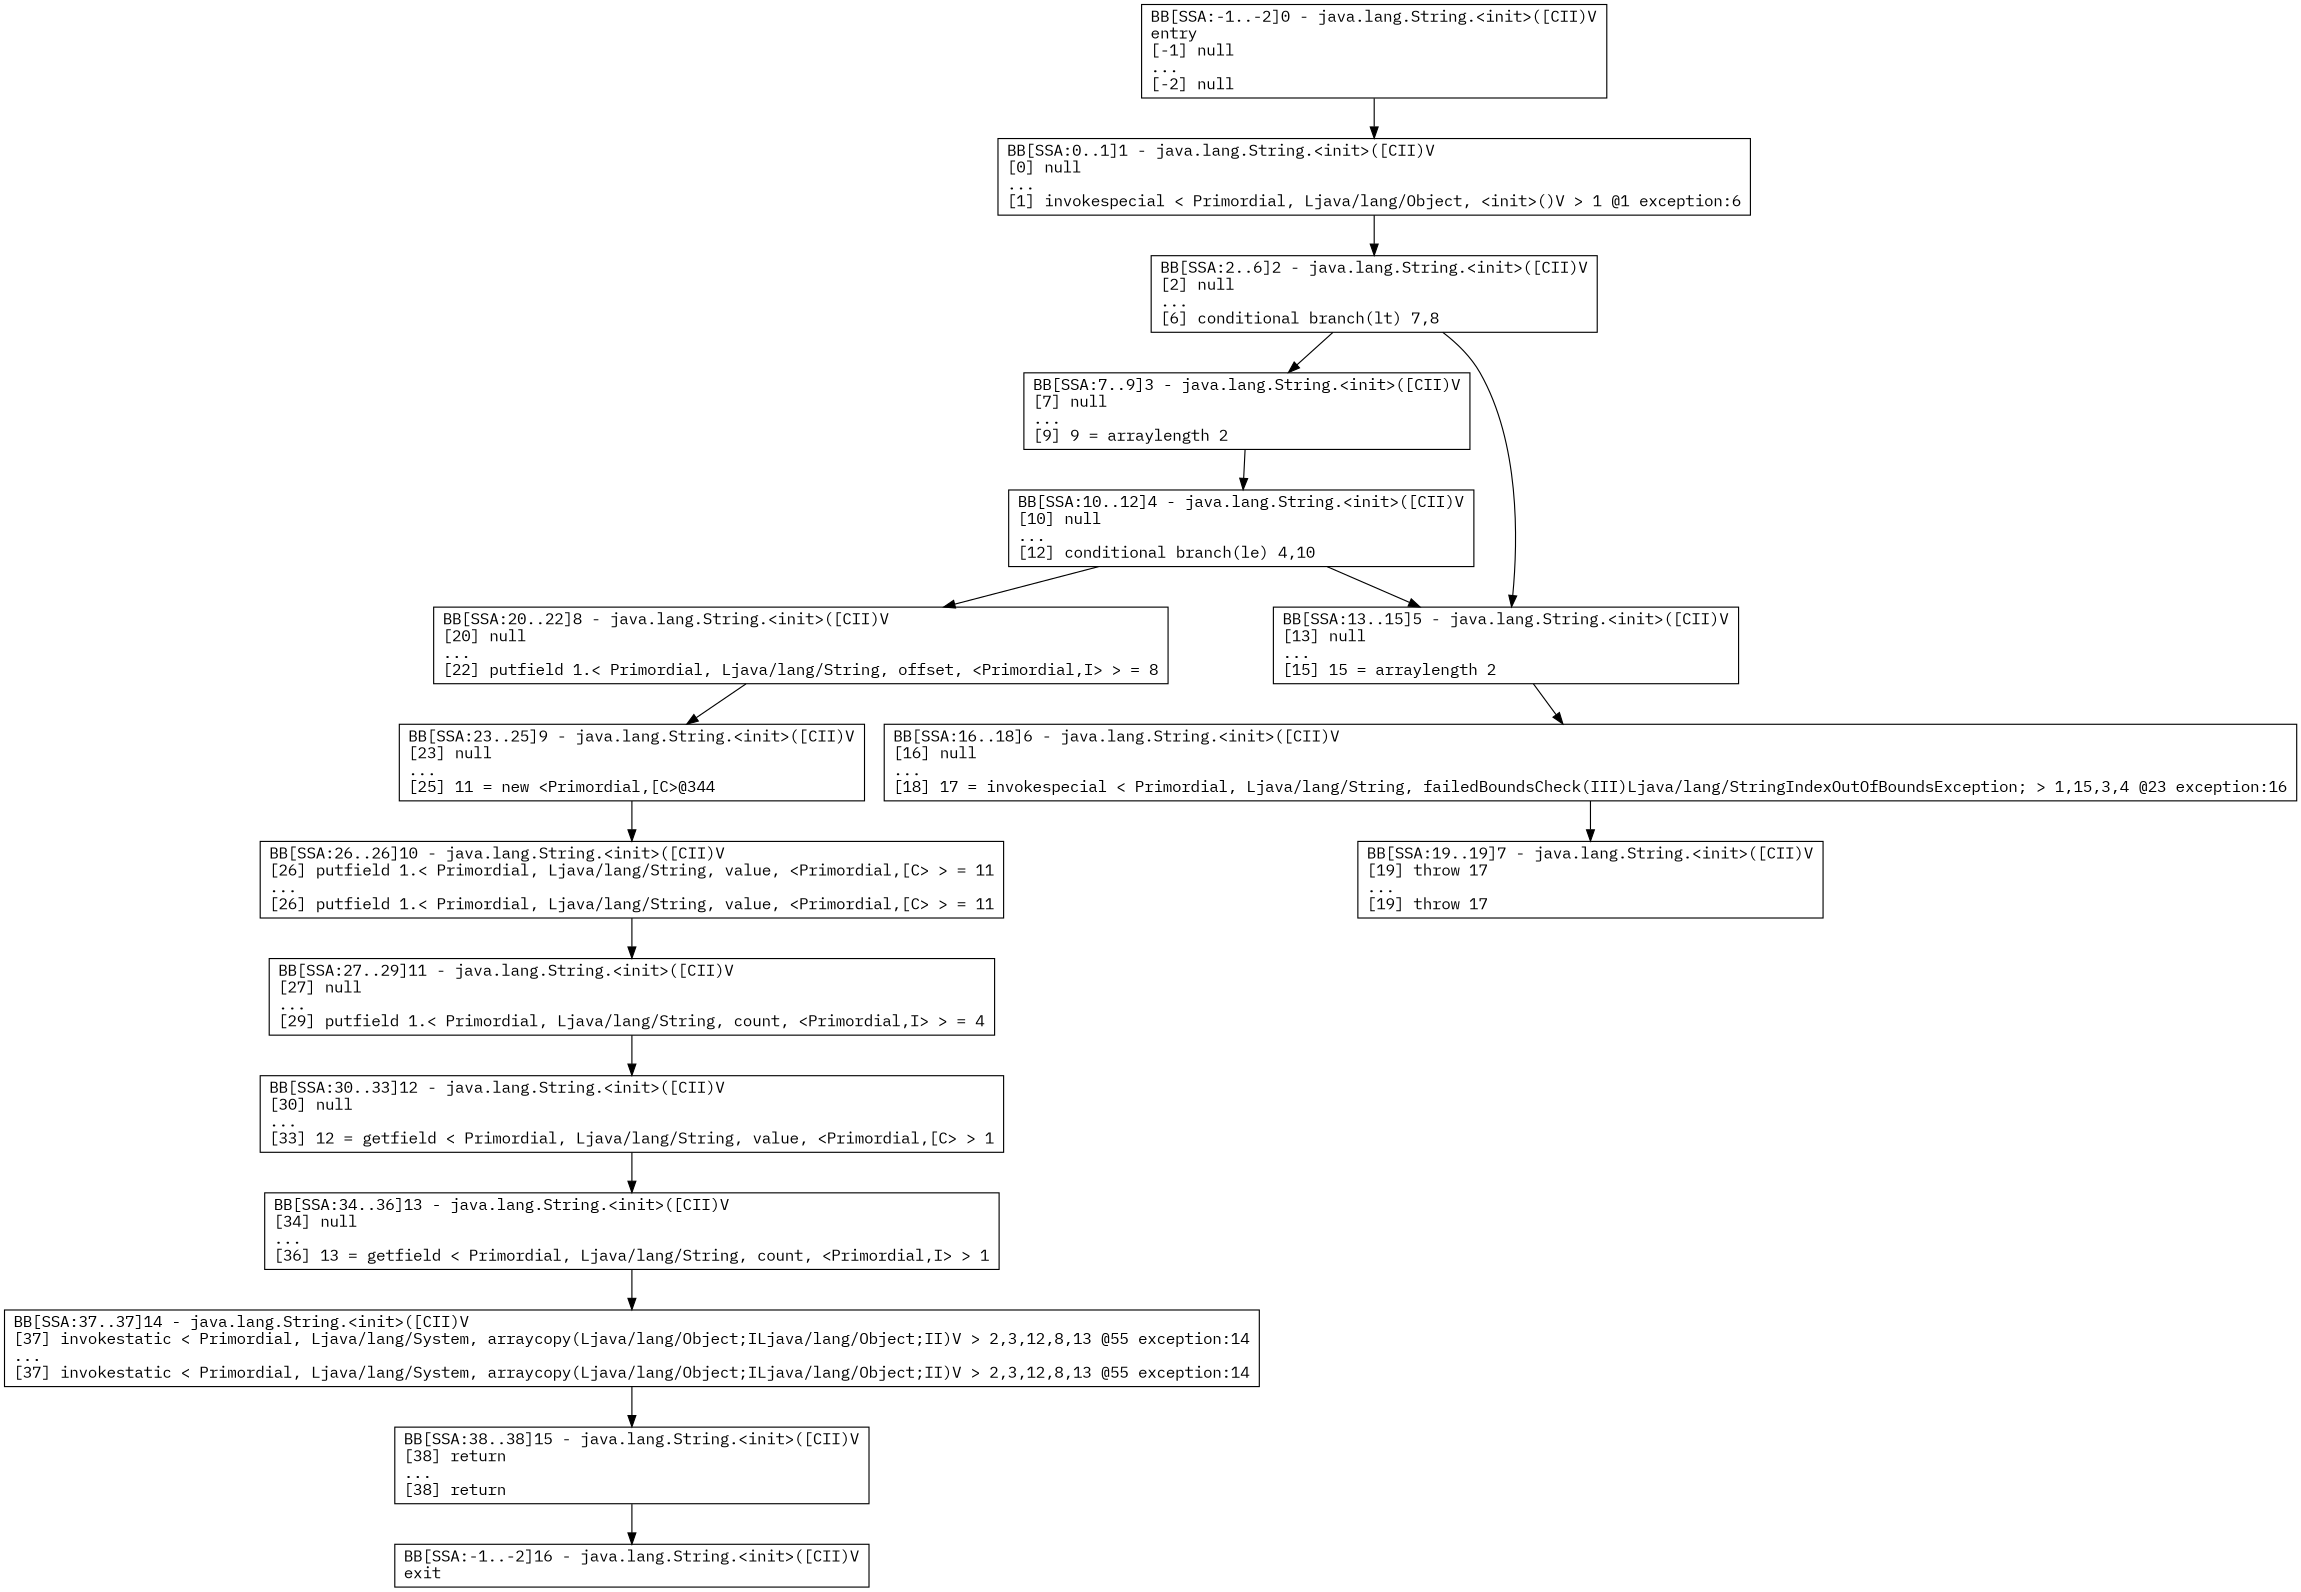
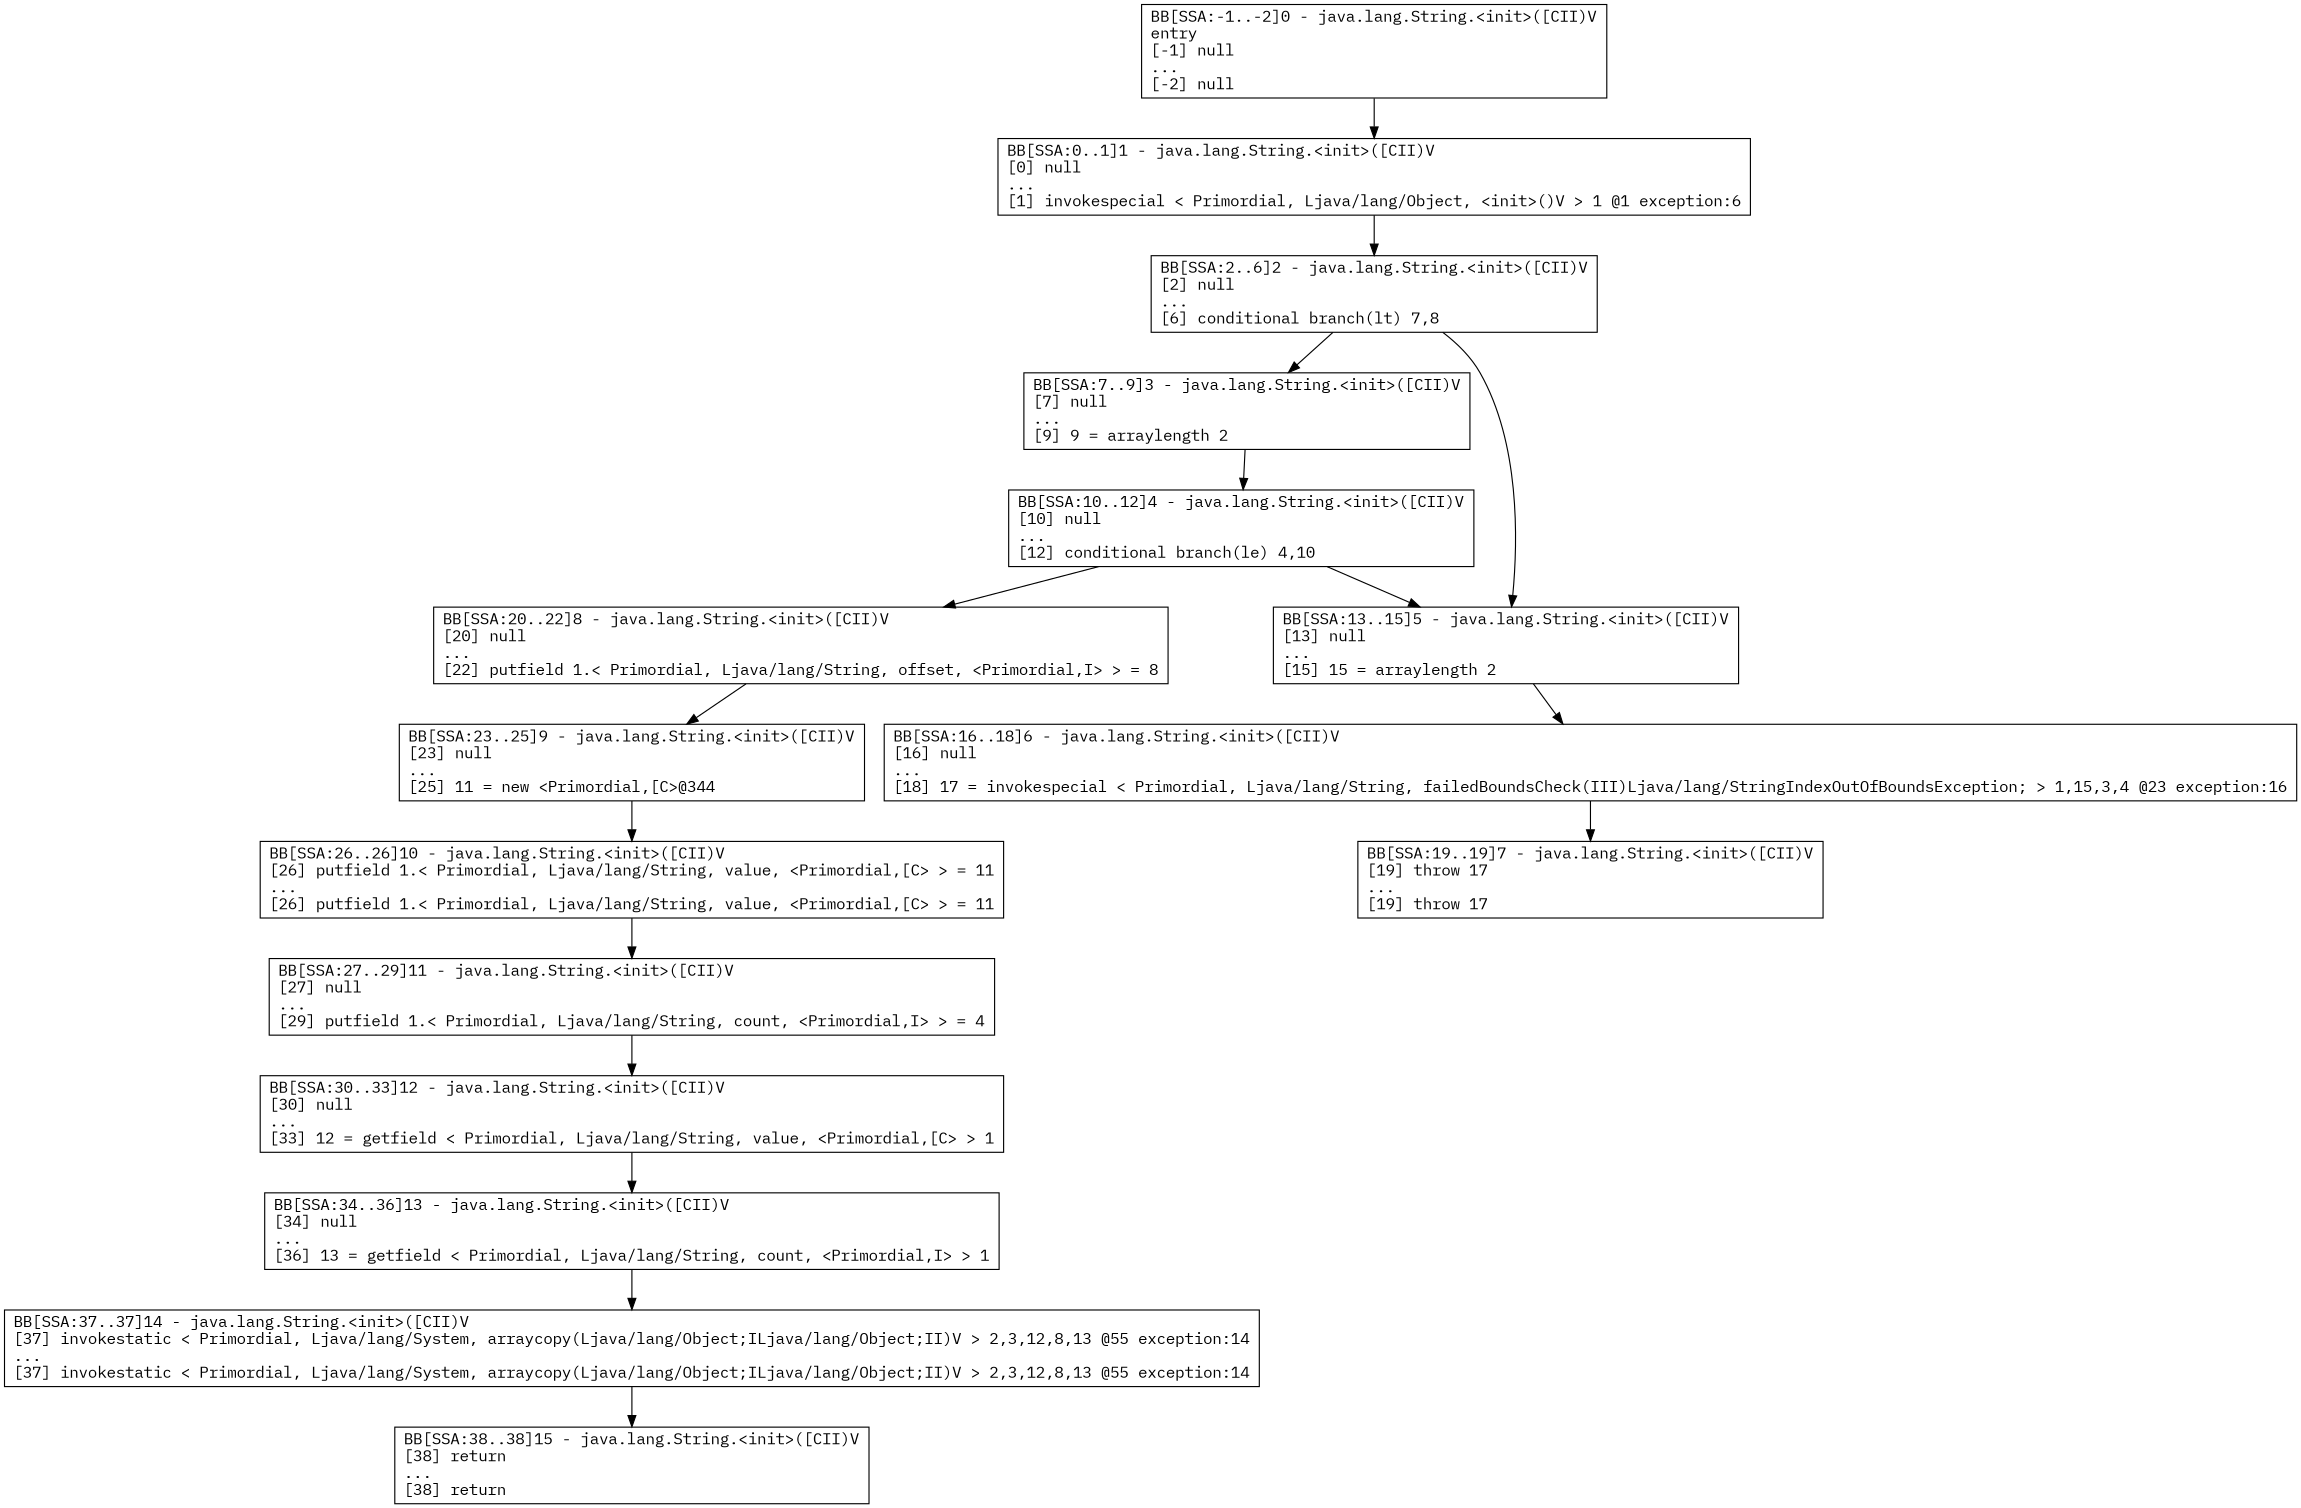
node "BB[SSA:-1..-2]16 - java.lang.String.<init>([CII)V exit": removed
